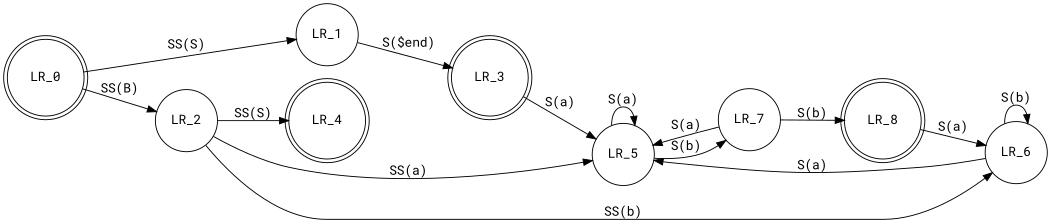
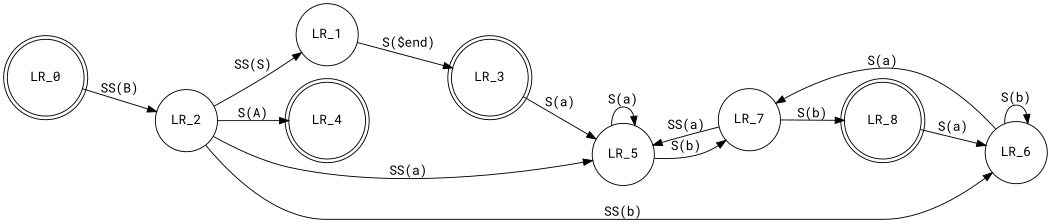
edge "LR_0" -> "LR_1": now "LR_2" -> "LR_1"
edge "LR_2" -> "LR_4": label "SS(S)" -> "S(A)"
edge "LR_7" -> "LR_5": label "S(a)" -> "SS(a)"
edge "LR_6" -> "LR_5": now "LR_6" -> "LR_7"
